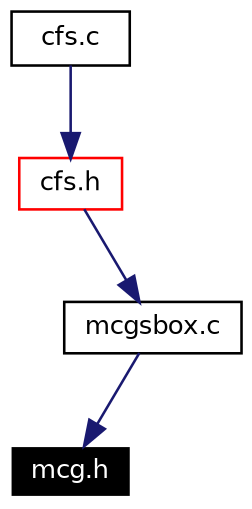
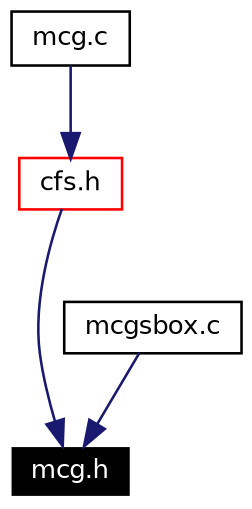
node "cfs.c": label "cfs.c" -> "mcg.c"
edge "cfs.h" -> "mcgsbox.c": now "cfs.h" -> "mcg.h"
